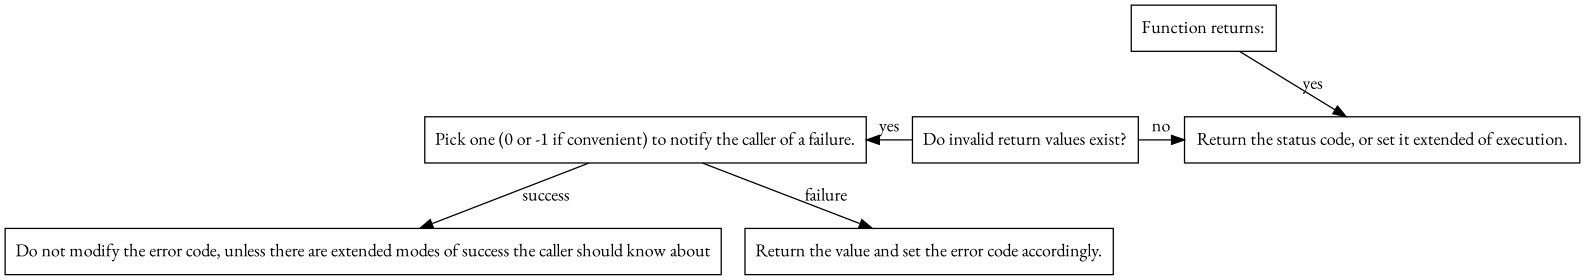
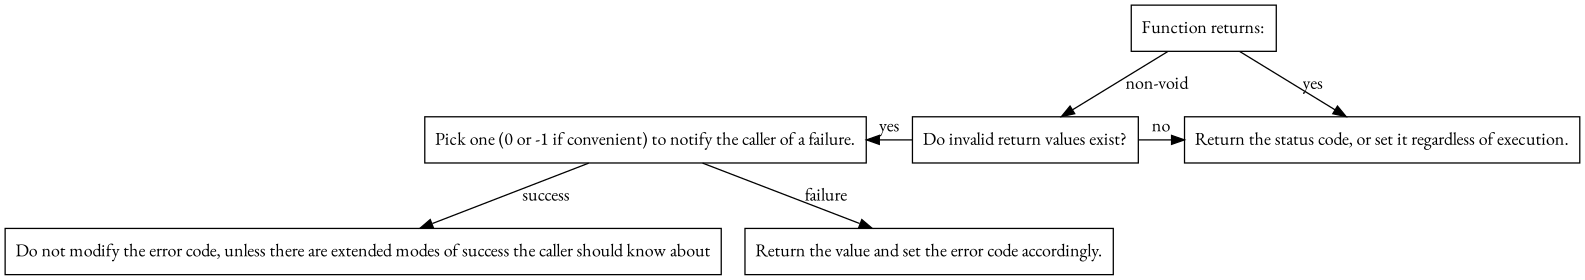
edge "Function returns:" -> "Do invalid return values exist?": added, label "non-void"
node "Return the status code, or set it extended of execution.": label "Return the status code, or set it extended of execution." -> "Return the status code, or set it regardless of execution."
